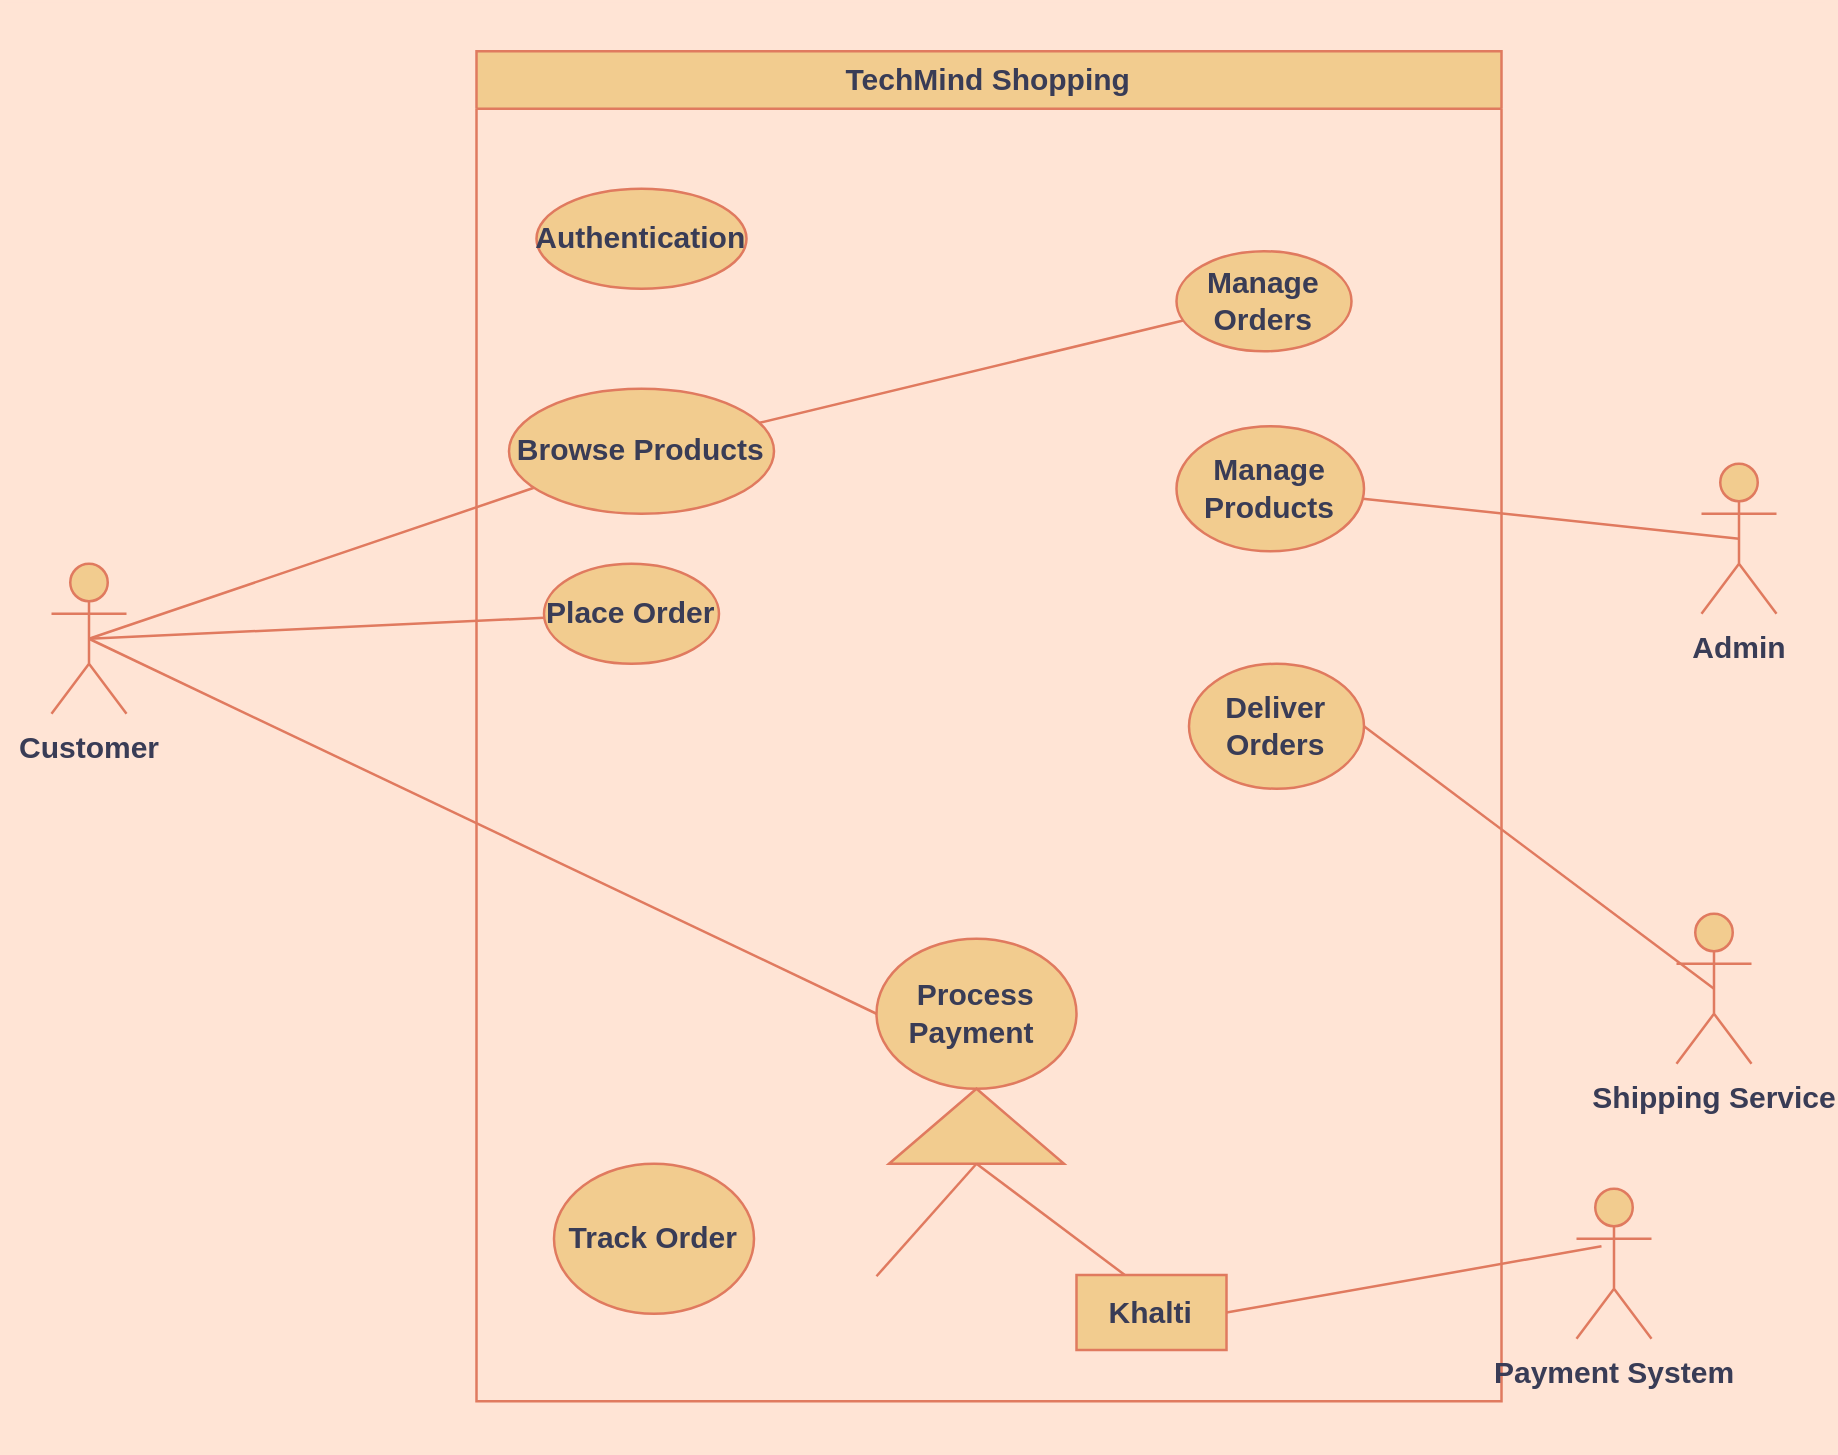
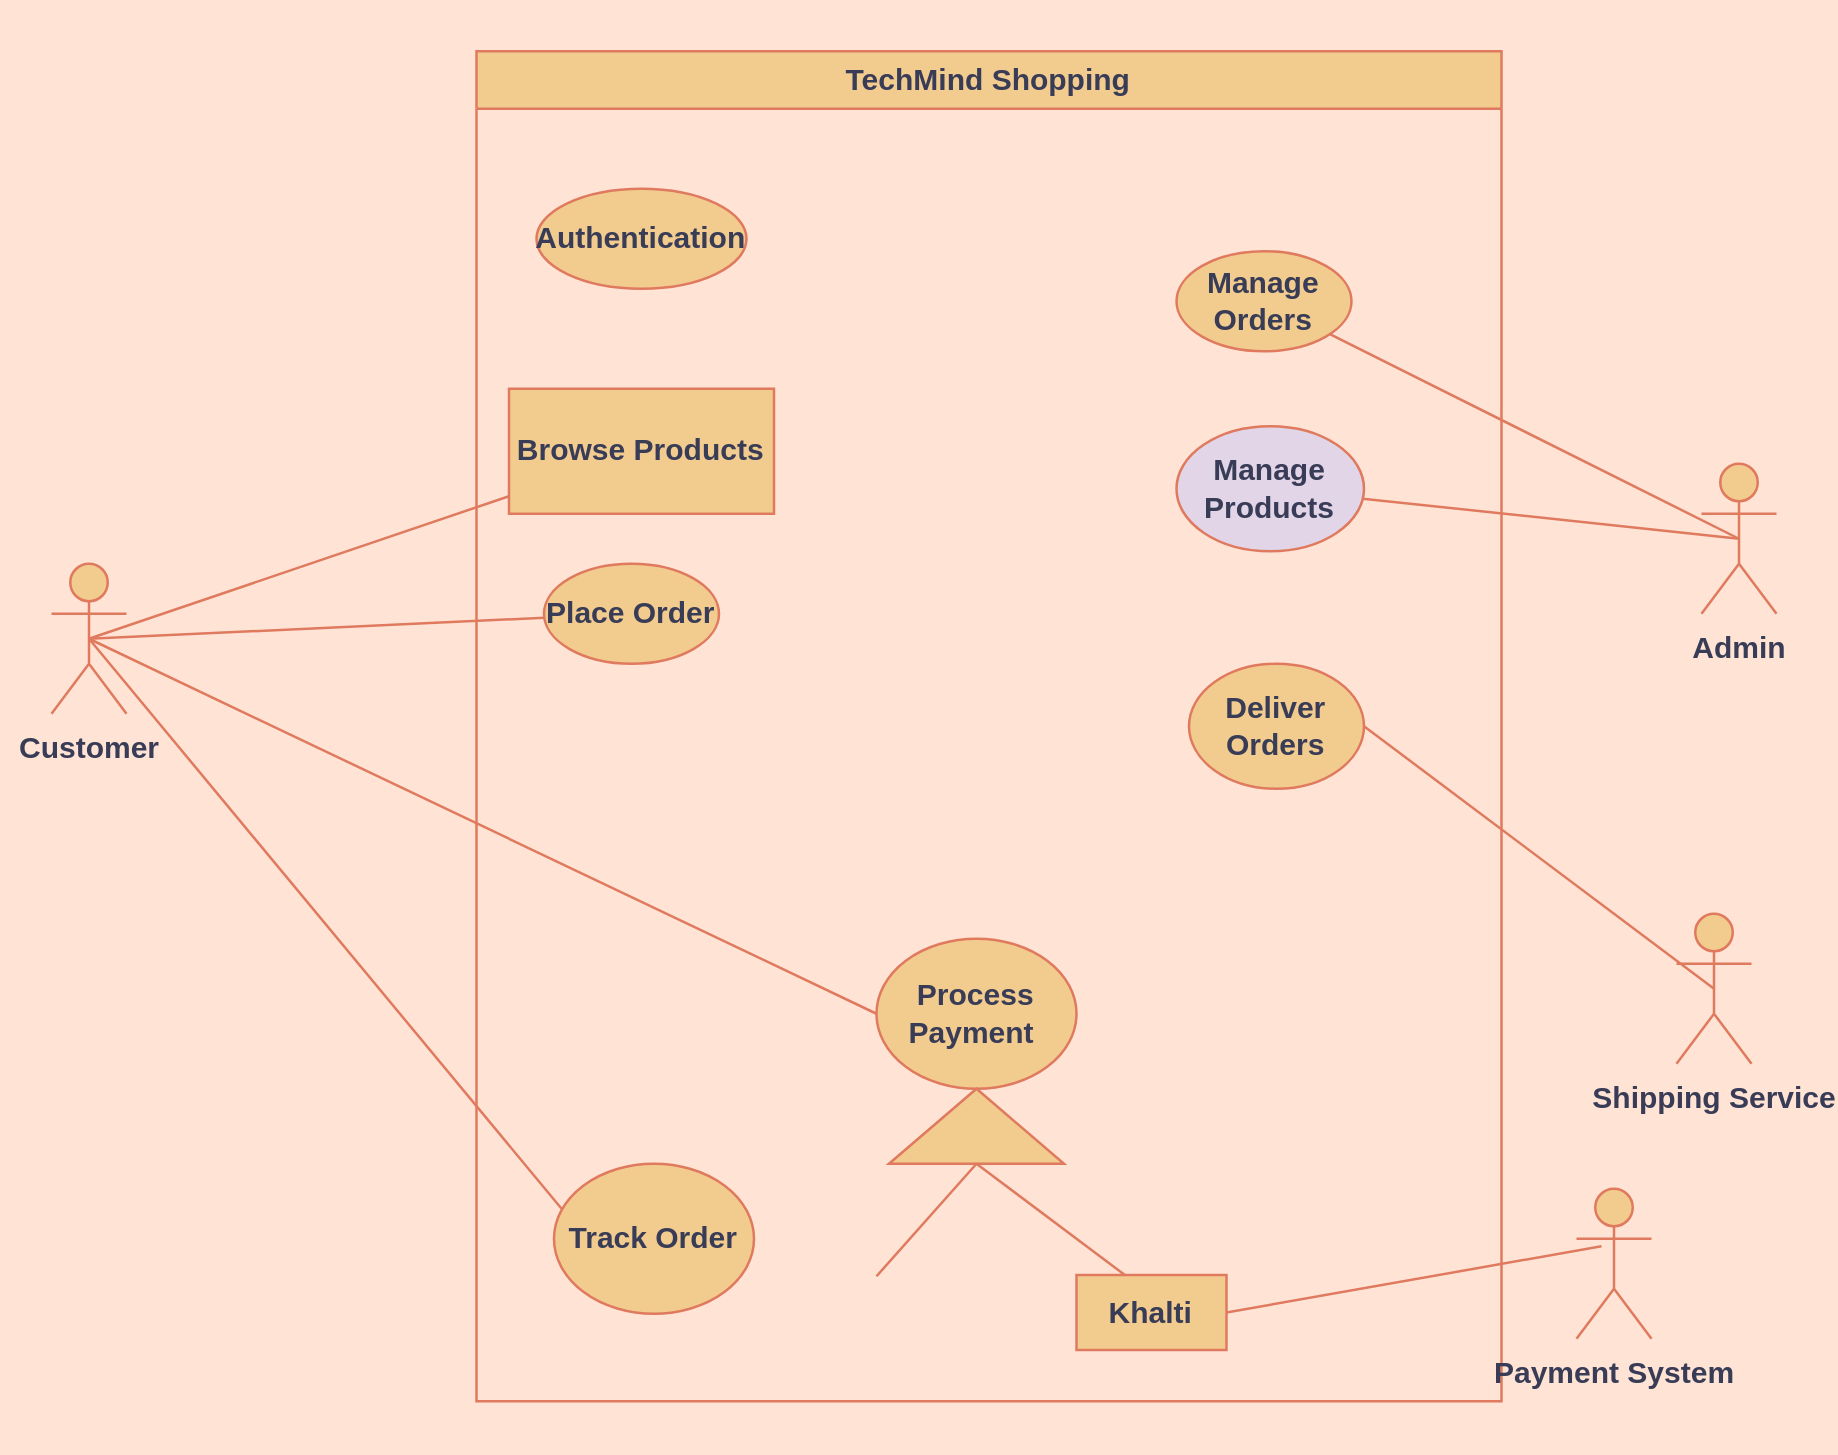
edge "Manage Orders" -- "Browse Products": now "Manage Orders" -- "Admin"
node "Browse Products": shape ellipse -> rectangle
node "Manage Products": fillcolor #f2cc8f -> #e1d5e7
edge "Customer" -- "Track Order": added
